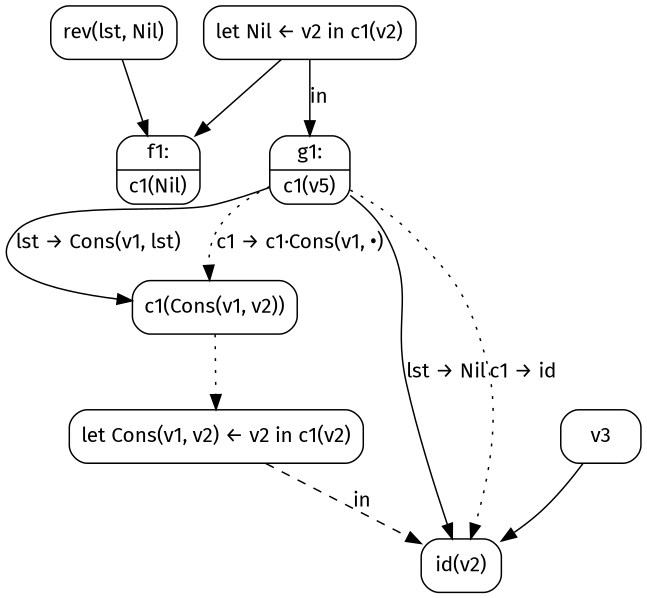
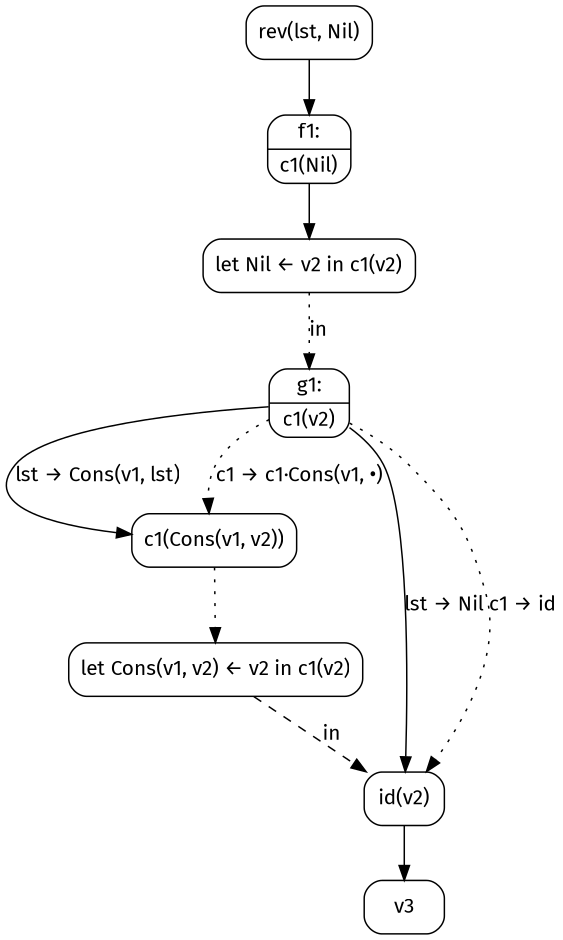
edge "let Nil ← v2 in c1(v2)" -> "g1:": style solid -> dotted
edge "let Nil ← v2 in c1(v2)" -> "f1:": reversed
node "g1:": text "c1(v5)" -> "c1(v2)"
edge "v3" -> "id(v2)": reversed
